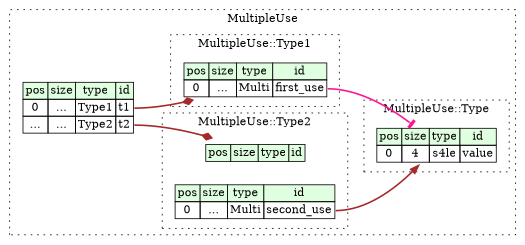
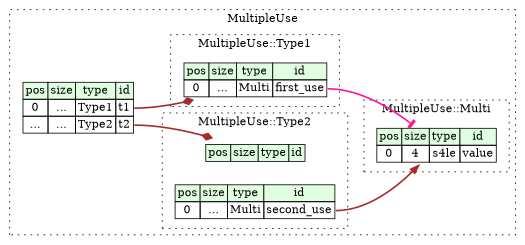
cluster "MultipleUse::Type": label "MultipleUse::Type" -> "MultipleUse::Multi"
